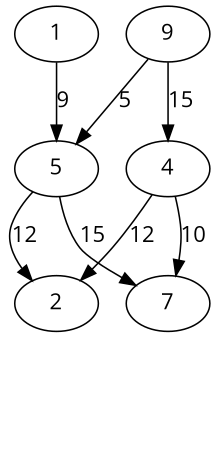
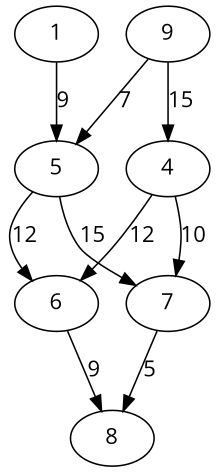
edge "9" -> "5": label "5 " -> "7 "
node "2": label "2" -> "6"
node "8": added
